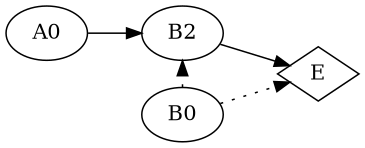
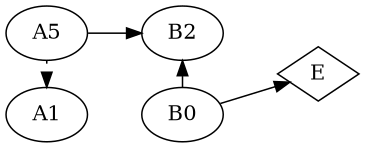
node "A0": label "A0" -> "A5"
edge "B2" -> "E": removed
edge "B0" -> "B2": style dotted -> filled
edge "B0" -> "E": style dotted -> filled
node "A1": added
